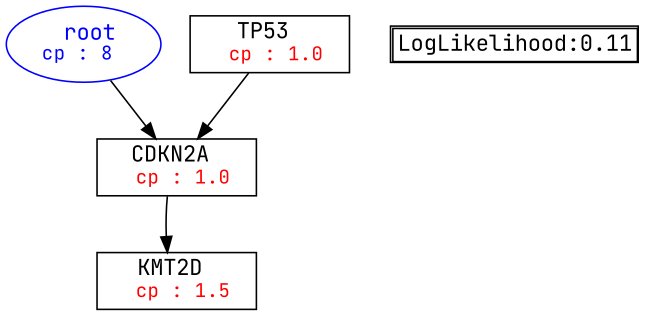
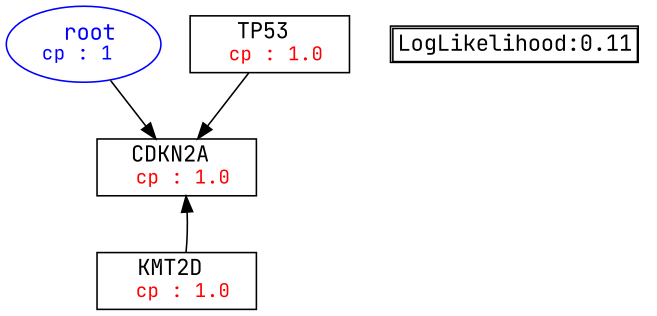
node "root": text "cp : 8" -> "cp : 1"
edge "CDKN2A" -> "KMT2D": reversed
node "KMT2D": text "cp : 1.5" -> "cp : 1.0"
